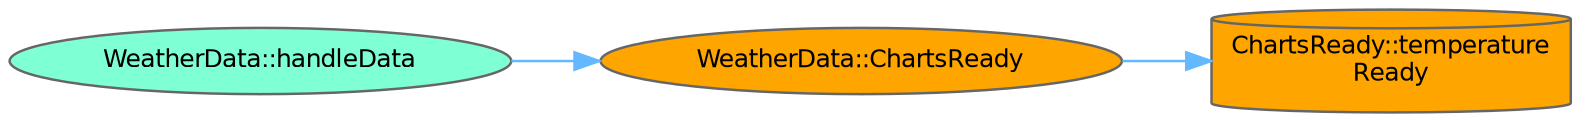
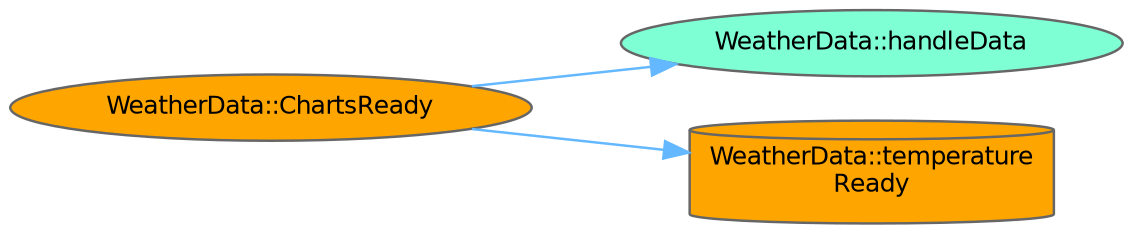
edge "WeatherData::handleData" -> "WeatherData::ChartsReady": reversed
node "ChartsReady::temperature Ready": label "ChartsReady::temperature Ready" -> "WeatherData::temperature Ready"
